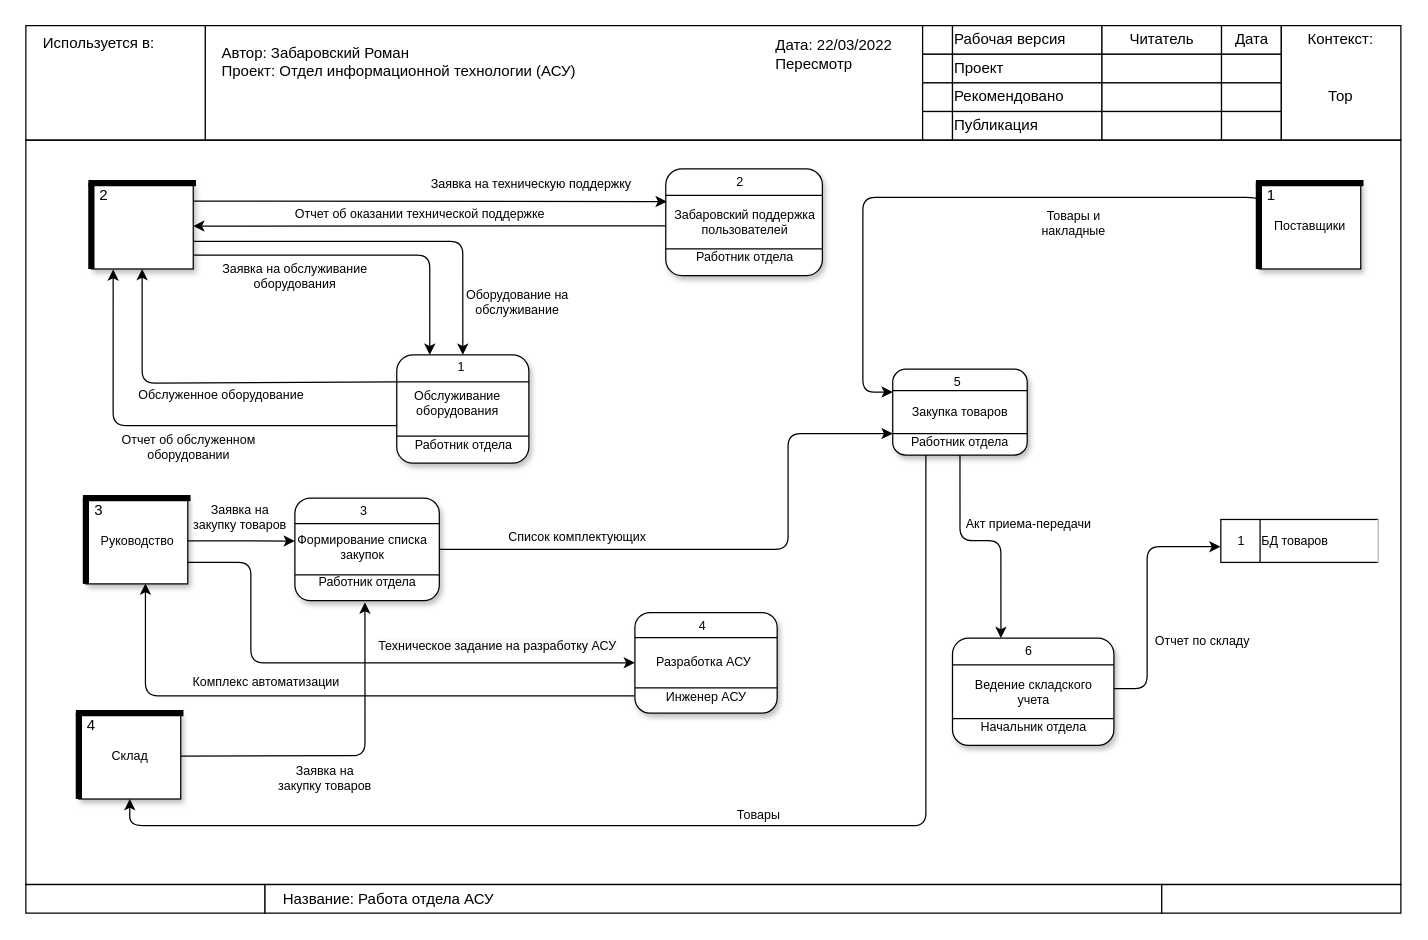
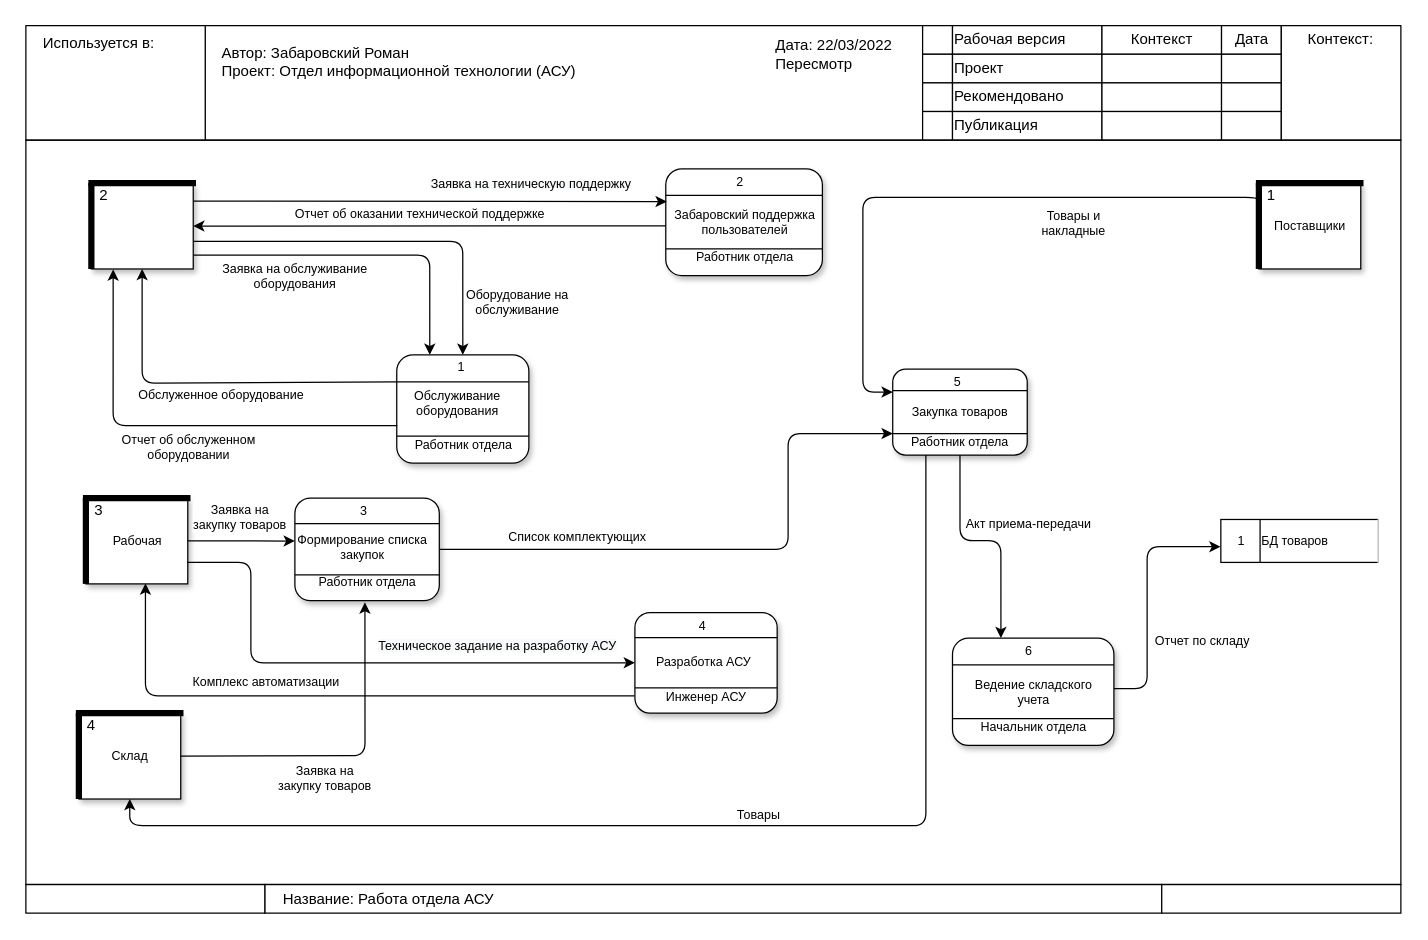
node "Читатель": label "Читатель" -> "Контекст"
node "Тор": removed
node "Руководство": label "Руководство" -> "Рабочая"
